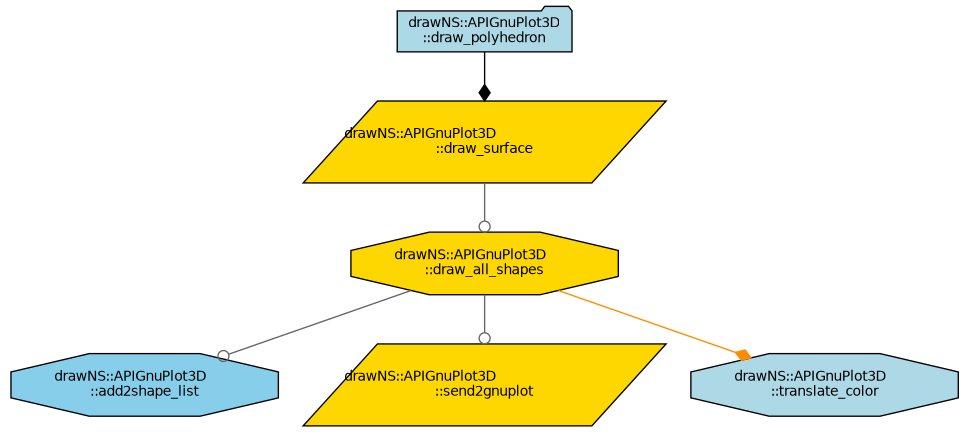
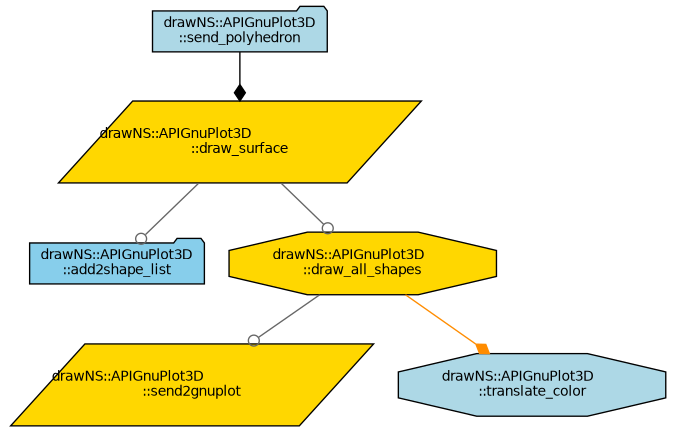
node "drawNS::APIGnuPlot3D ::draw_polyhedron": label "drawNS::APIGnuPlot3D ::draw_polyhedron" -> "drawNS::APIGnuPlot3D ::send_polyhedron"
edge "drawNS::APIGnuPlot3D ::draw_all_shapes" -> "drawNS::APIGnuPlot3D ::add2shape_list": now "drawNS::APIGnuPlot3D ::draw_surface" -> "drawNS::APIGnuPlot3D ::add2shape_list"
node "drawNS::APIGnuPlot3D ::add2shape_list": shape octagon -> folder
